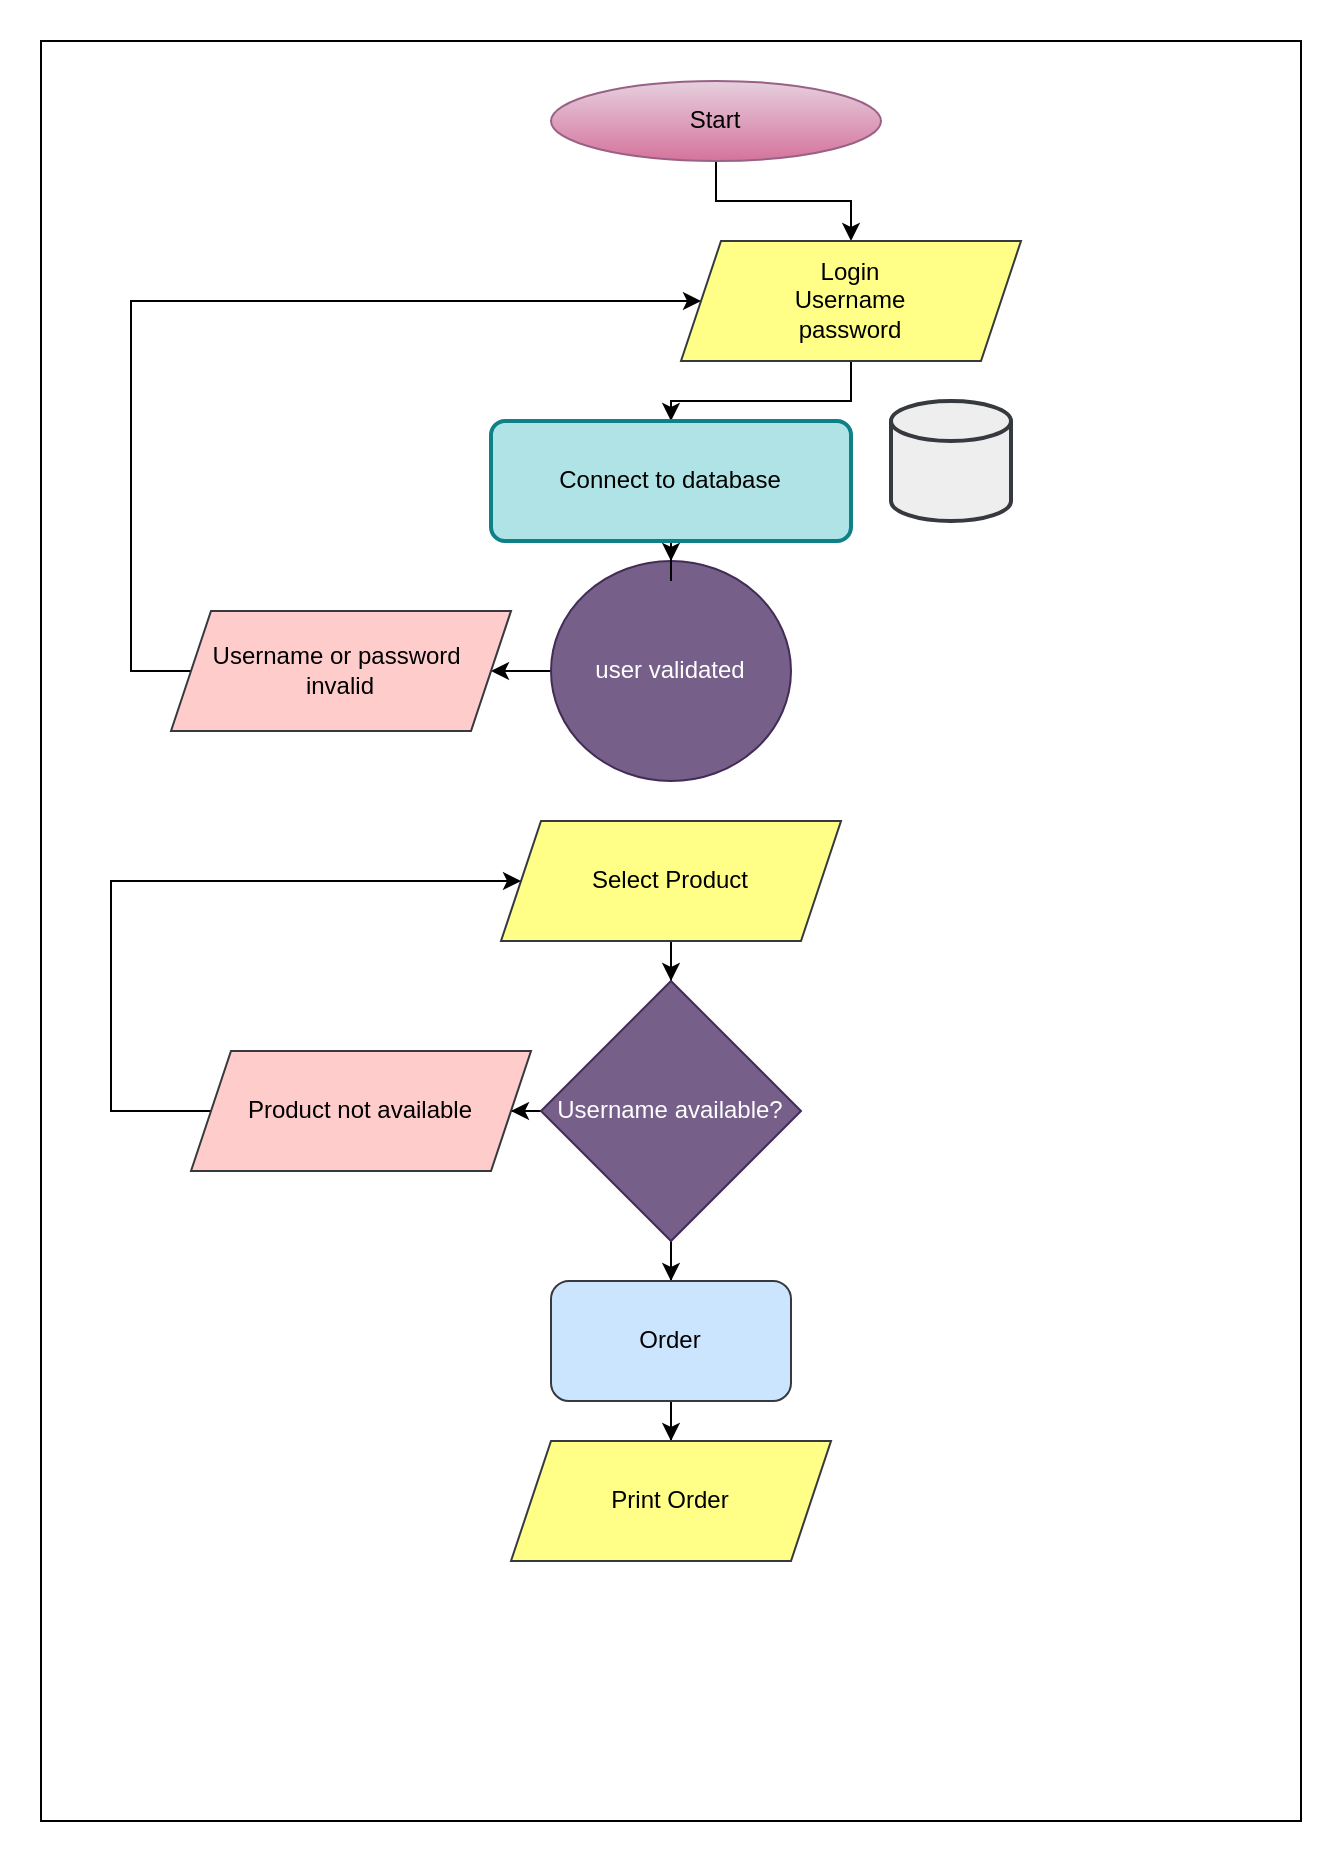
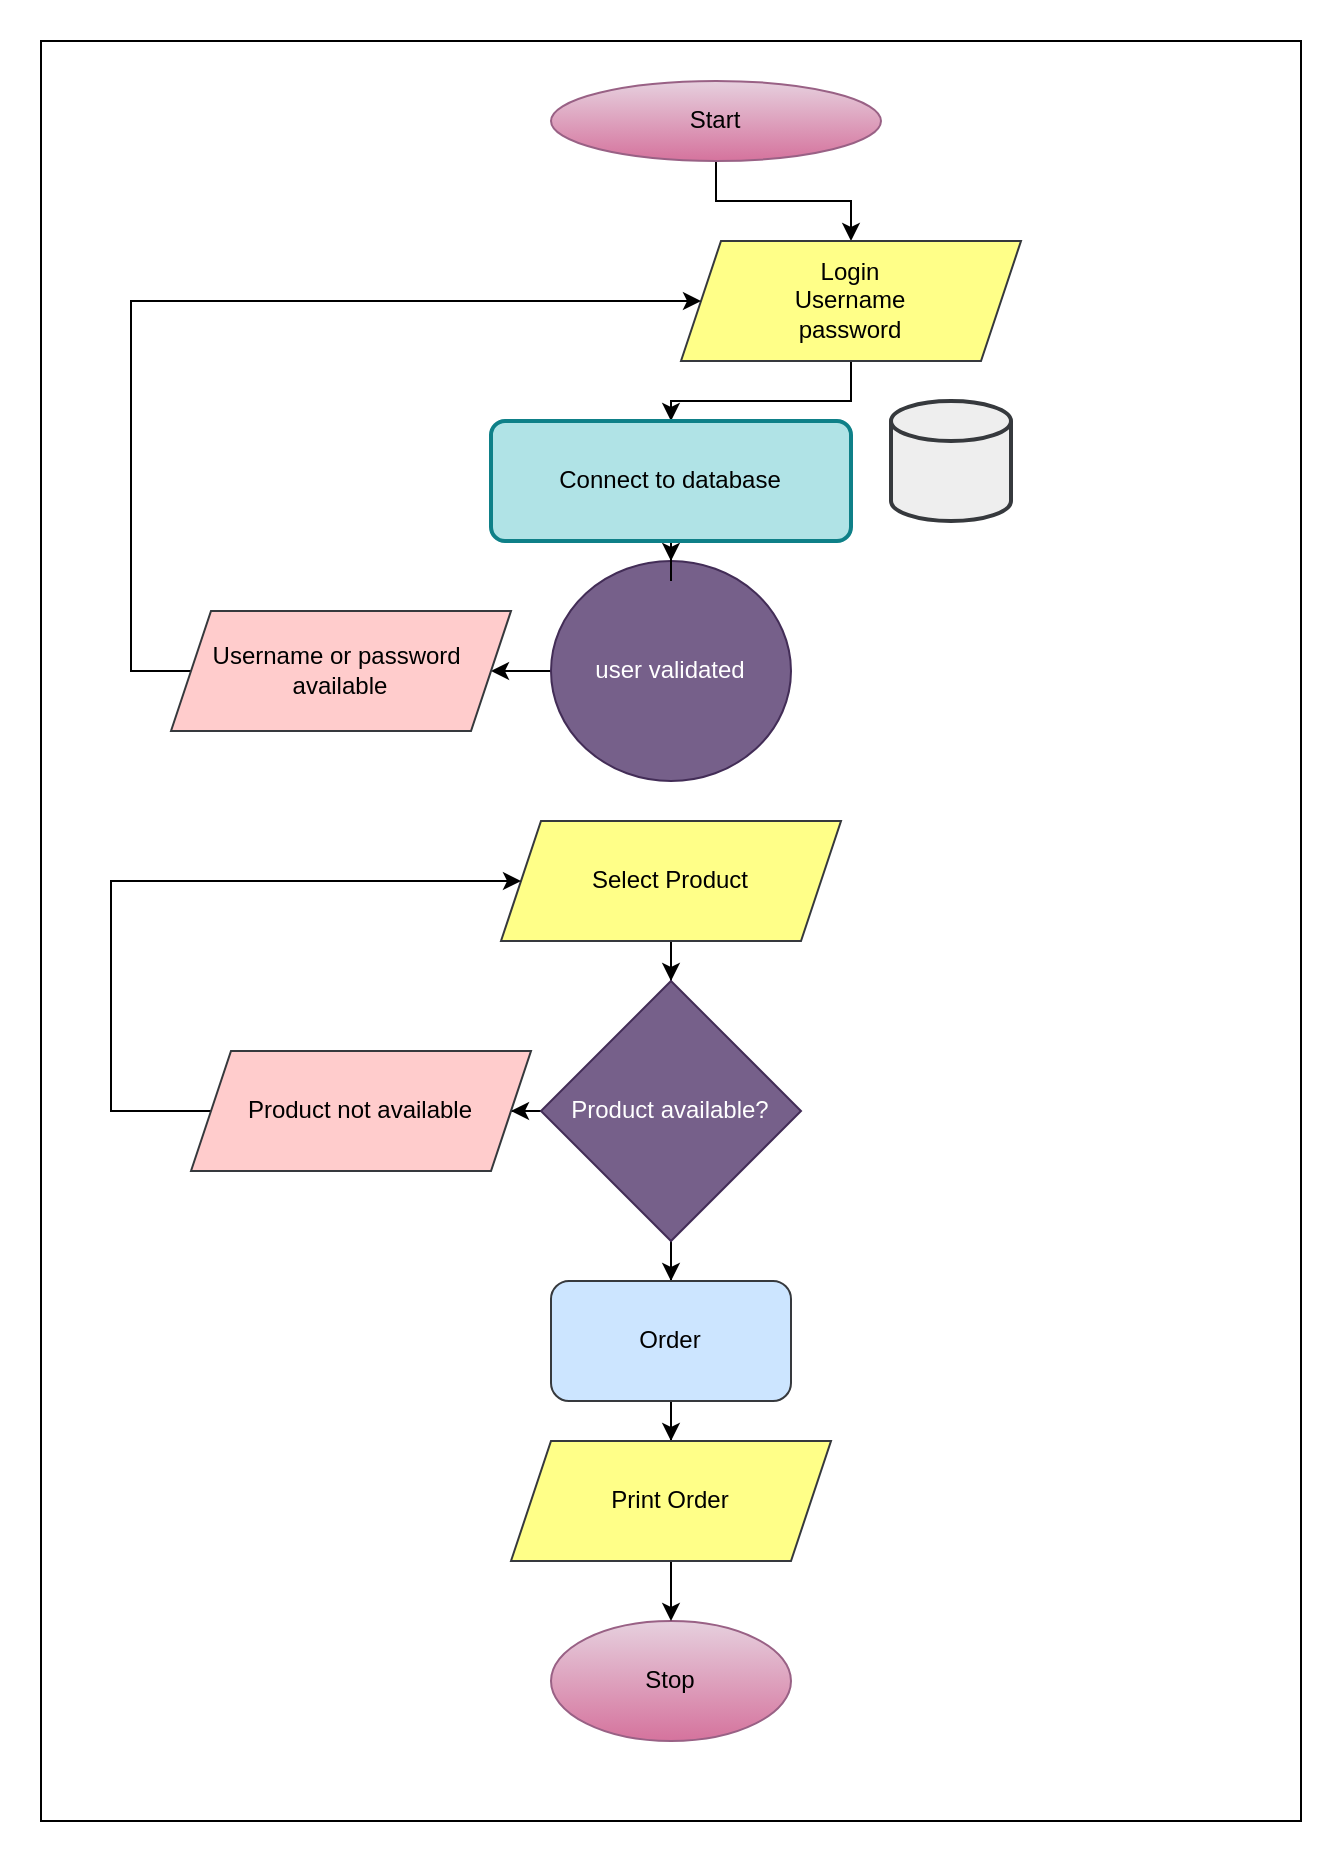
node "Username or password invalid": label "Username or password invalid" -> "Username or password available"
node "Username available?": label "Username available?" -> "Product available?"
edge "Print Order" -> "Stop": added
node "Stop": added
